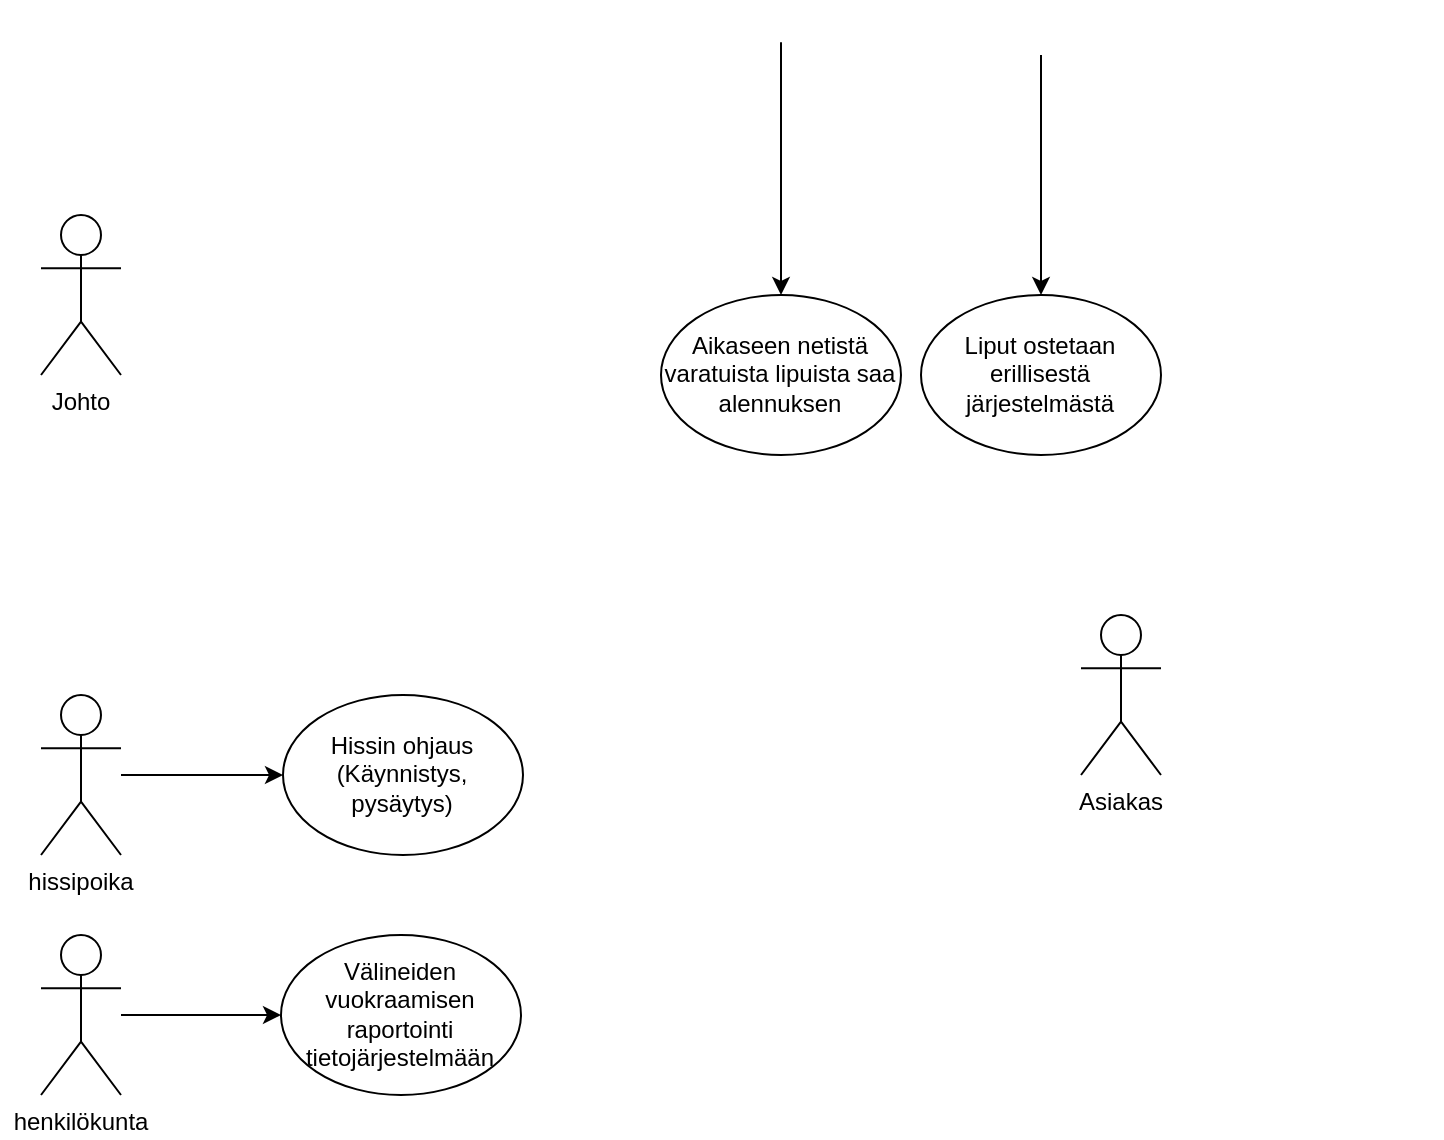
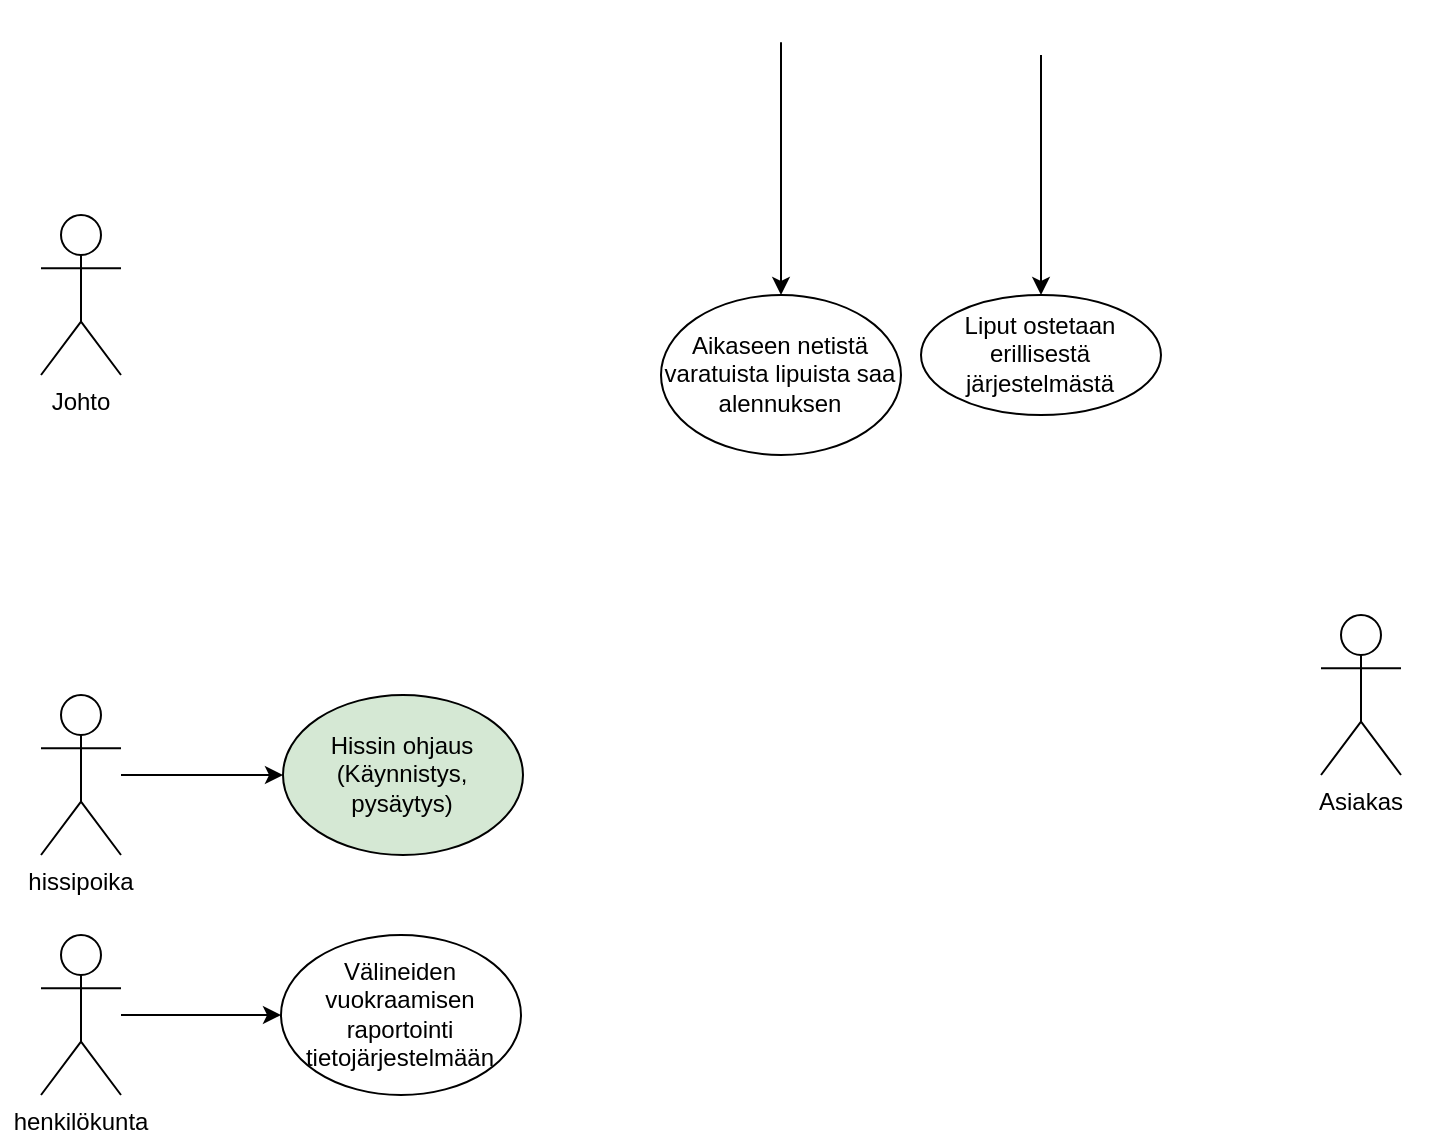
node "Liput ostetaan erillisestä järjestelmästä": size 240x160 -> 240x120
node "Asiakas": moved (1121, 695) -> (1361, 695)
node "Hissin ohjaus (Käynnistys, pysäytys)": fillcolor #ffffff -> #d5e8d4
